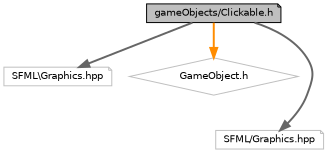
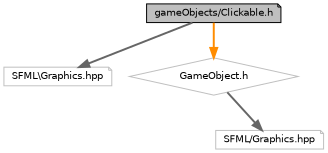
edge "gameObjects/Clickable.h" -> "SFML/Graphics.hpp": now "GameObject.h" -> "SFML/Graphics.hpp"
